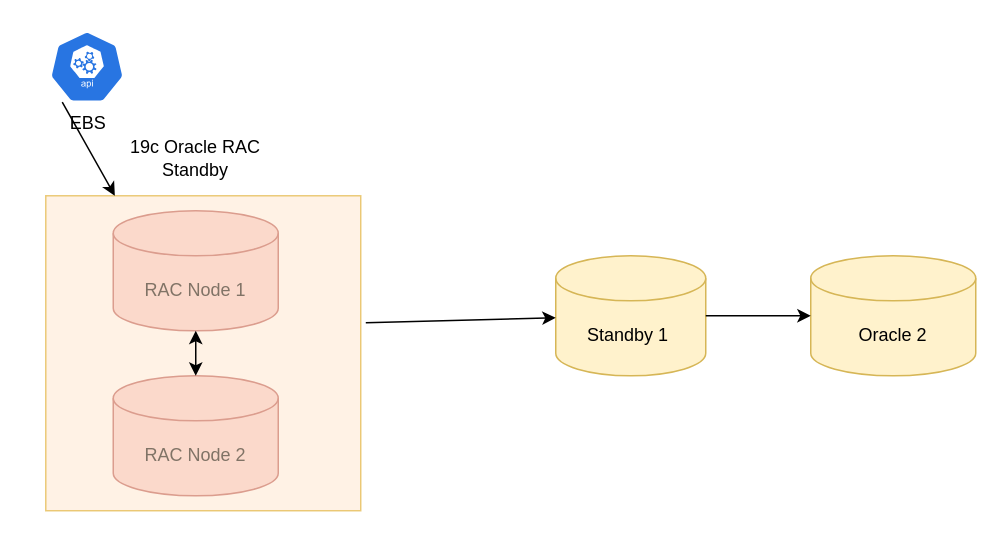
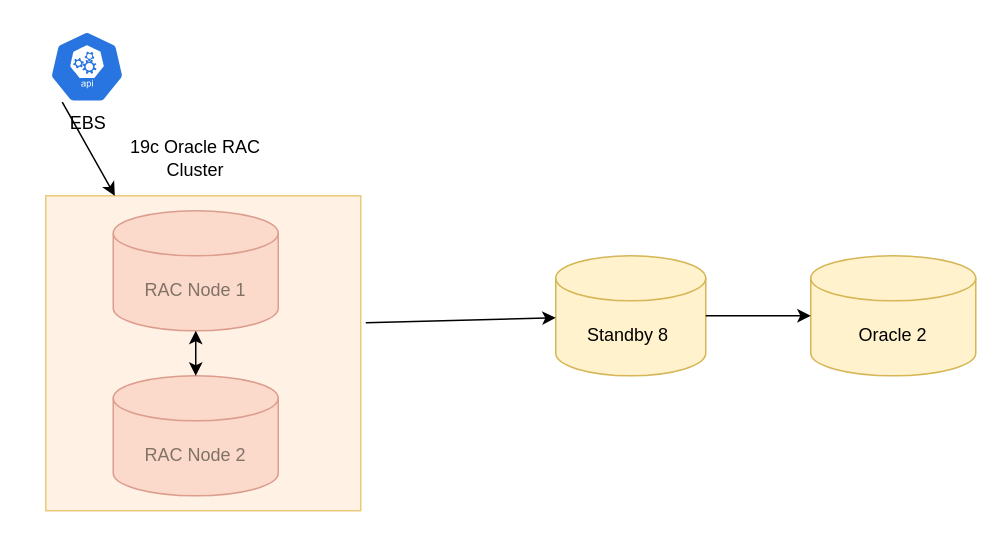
node "19c Oracle RAC Standby": label "19c Oracle RAC Standby" -> "19c Oracle RAC Cluster"
node "Standby 1": label "Standby 1" -> "Standby 8"
